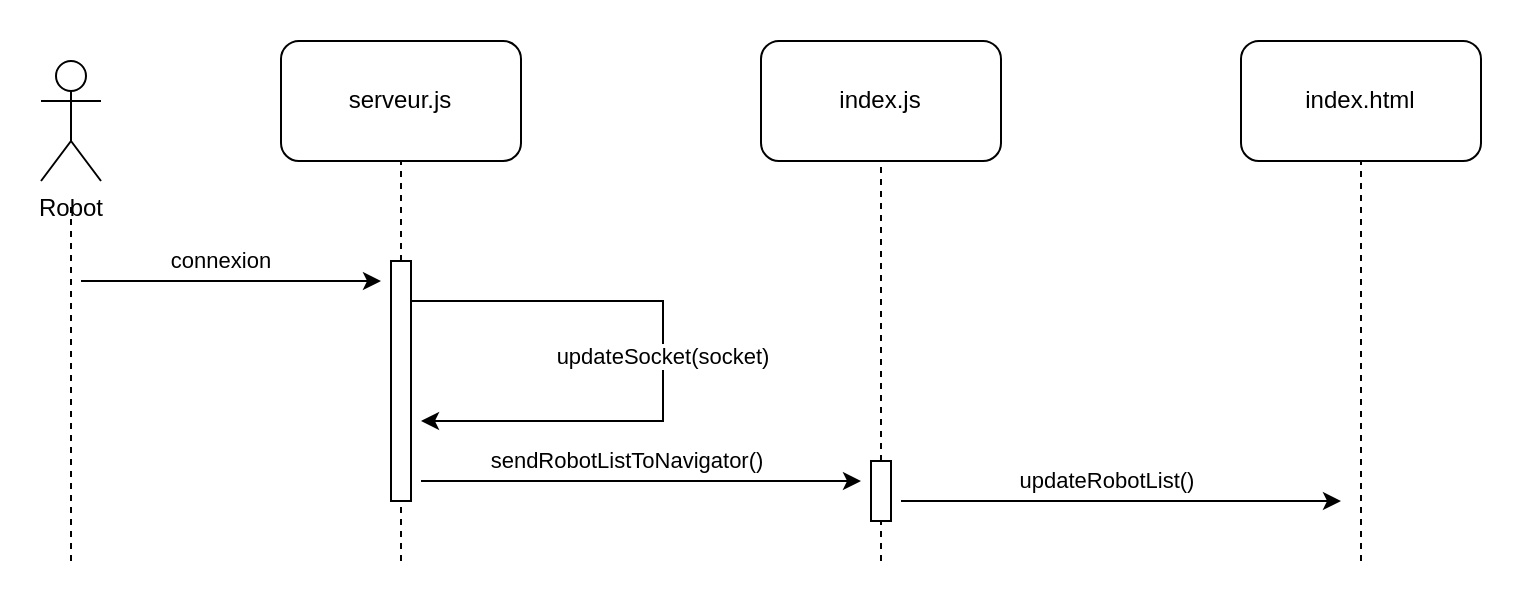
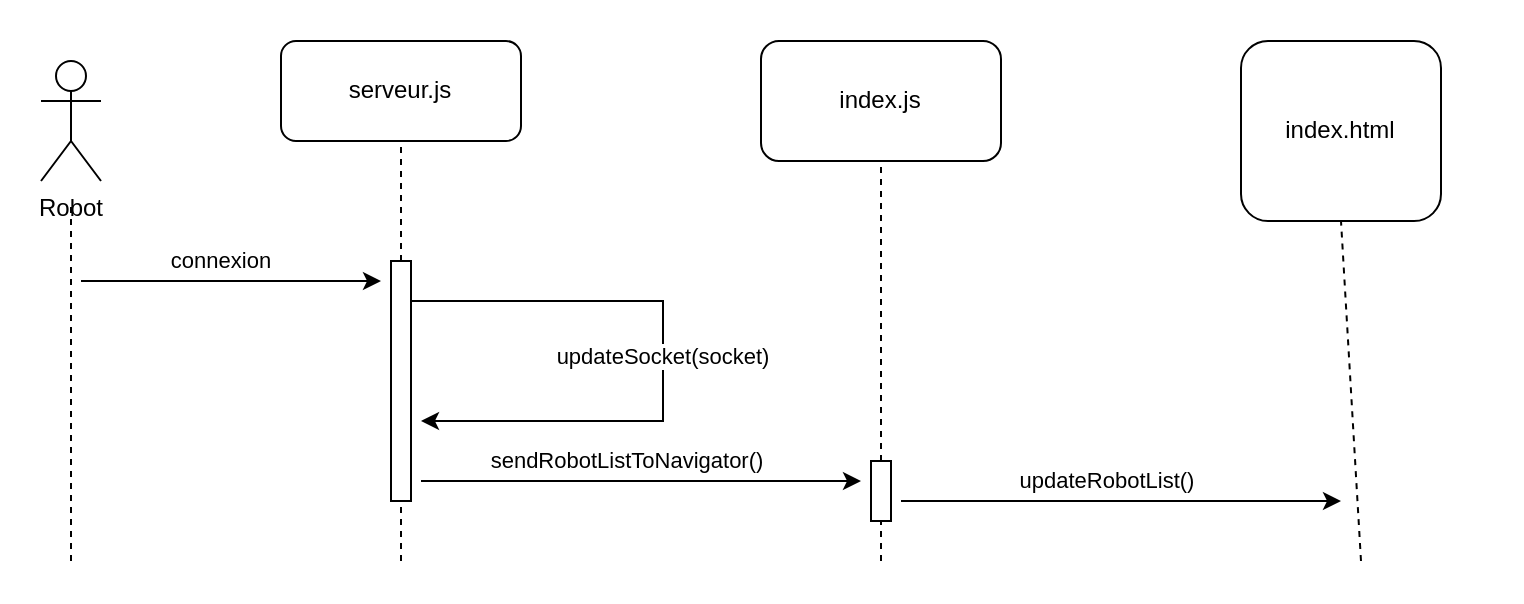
node "serveur.js": size 240x120 -> 240x100
node "index.html": size 240x120 -> 200x180
